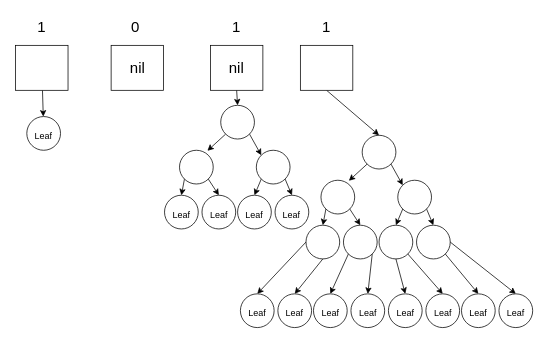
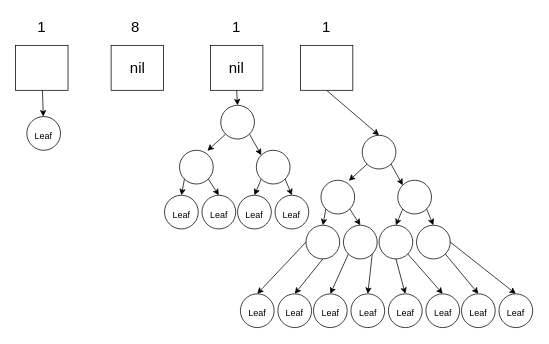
node "0": label "0" -> "8"
